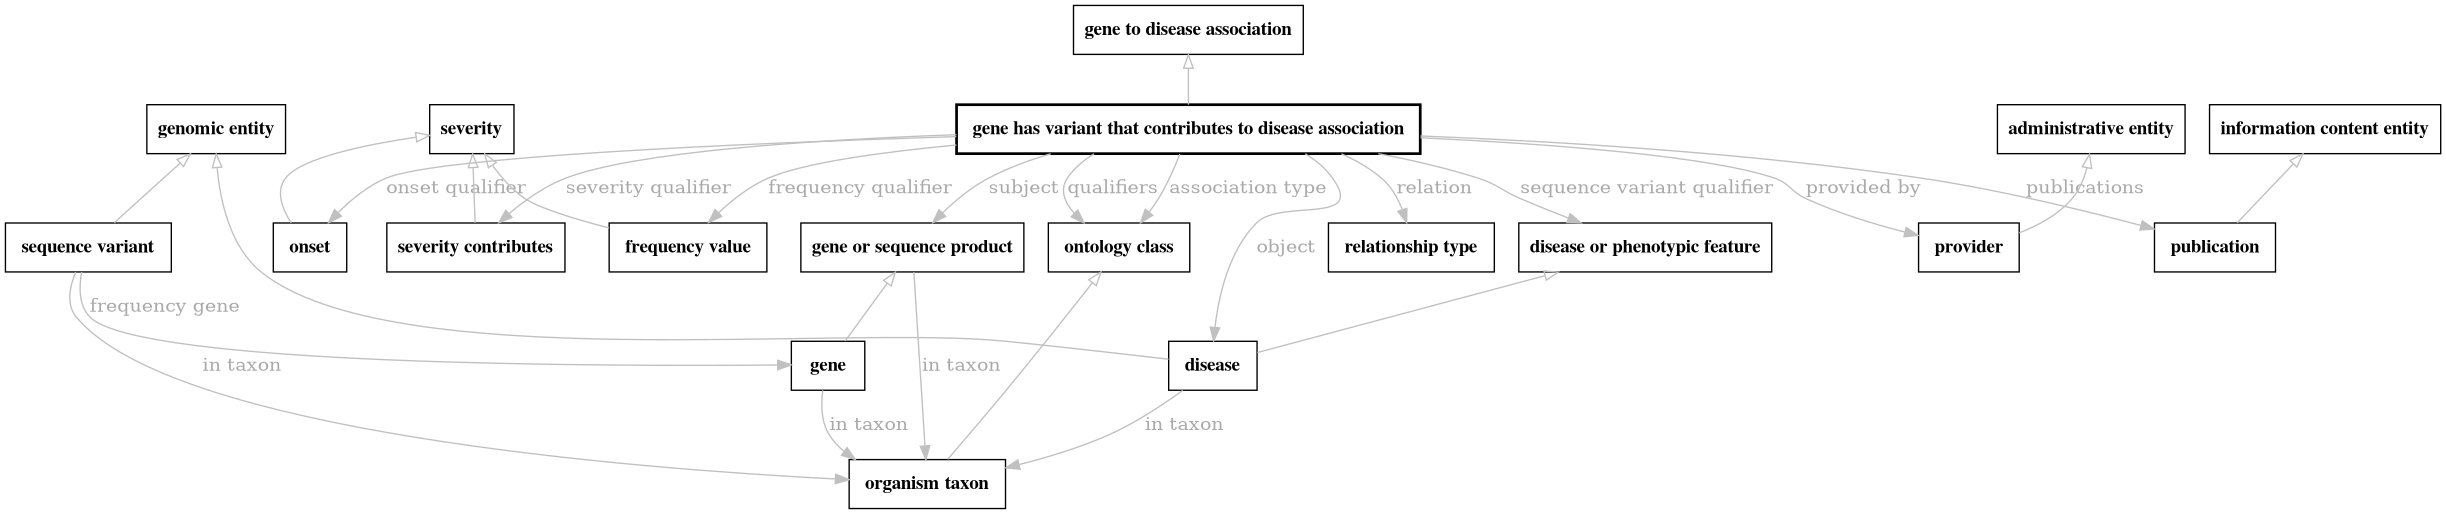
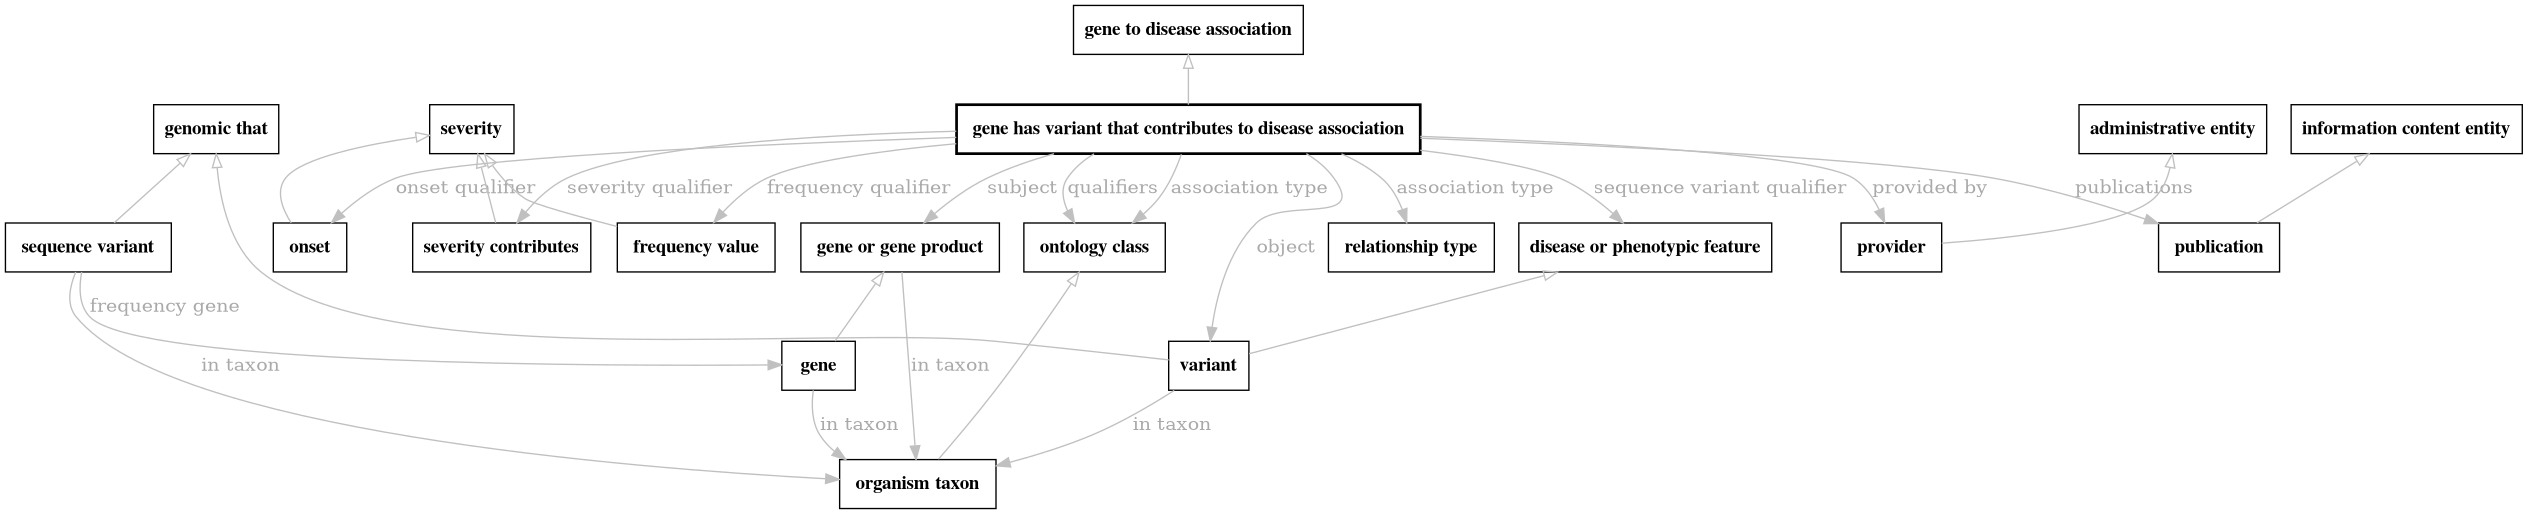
node "genomic entity": label "genomic entity" -> "genomic that"
edge "gene has variant that contributes to disease association" -> "relationship type": label "relation" -> "association type"
node "gene or sequence product": label "gene or sequence product" -> "gene or gene product"
node "disease": label "disease" -> "variant"
